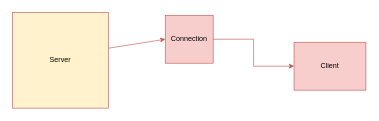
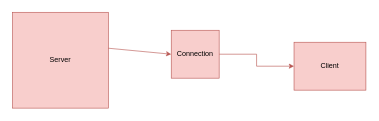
node "Connection": moved (189, 39) -> (195, 54)
node "Server": fillcolor #fff2cc -> #f8cecc
